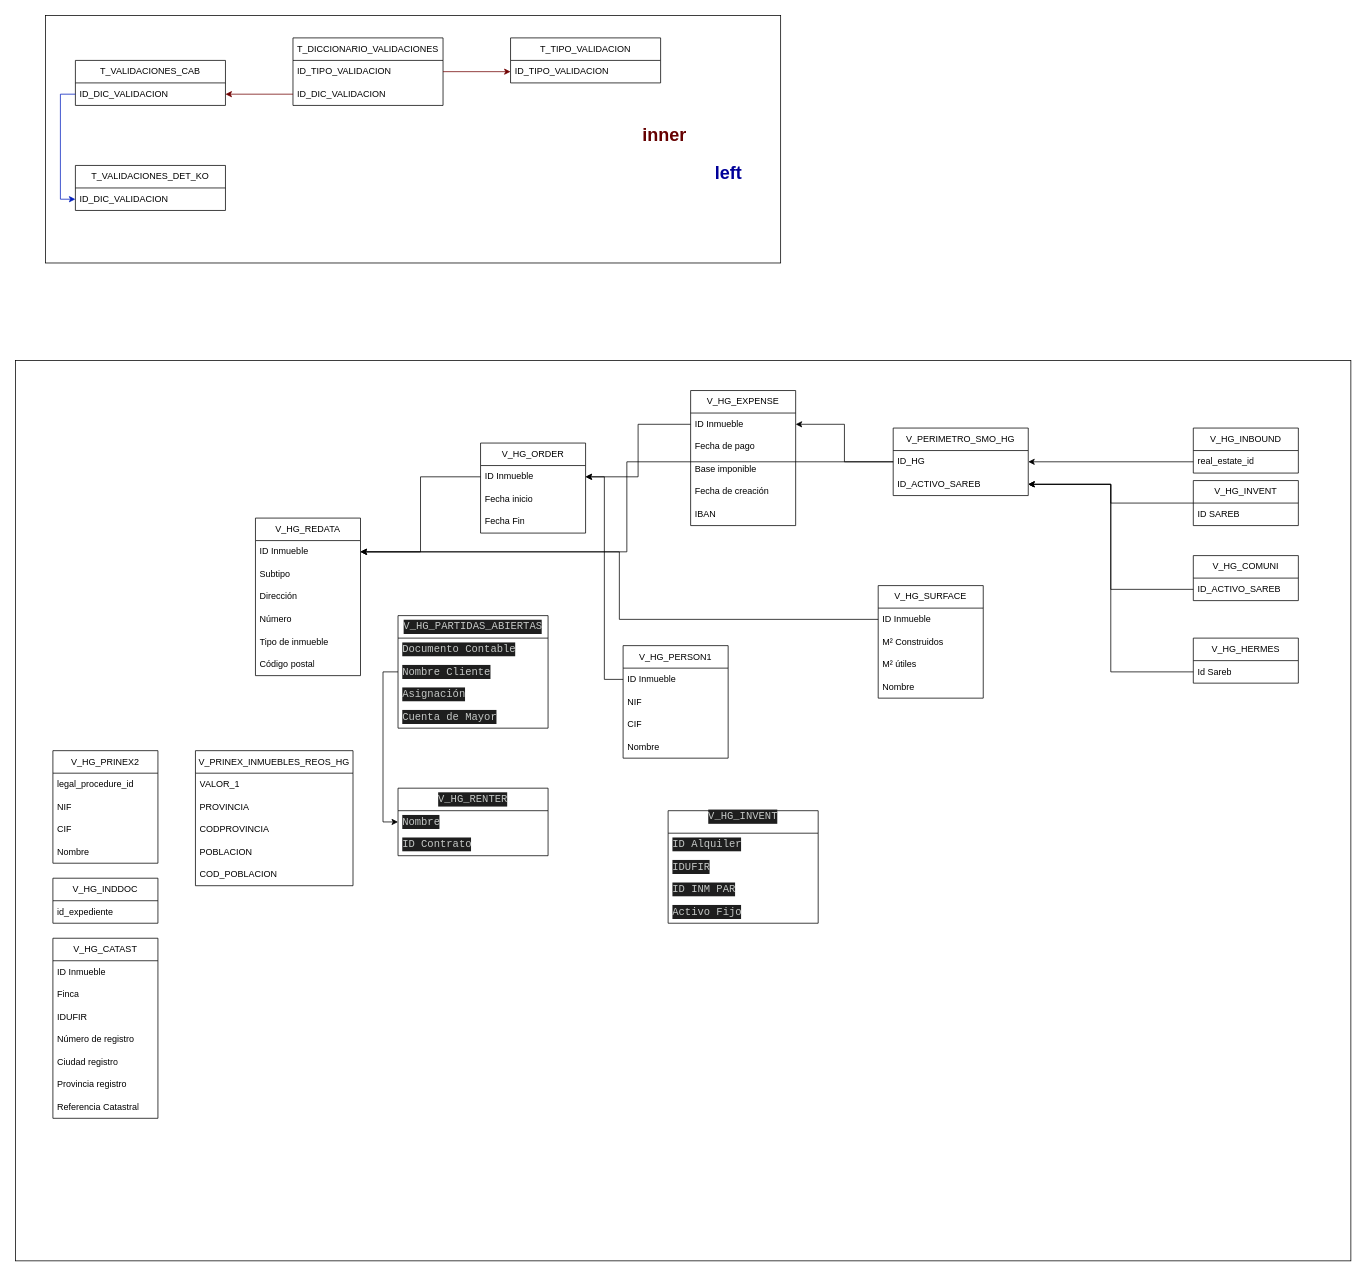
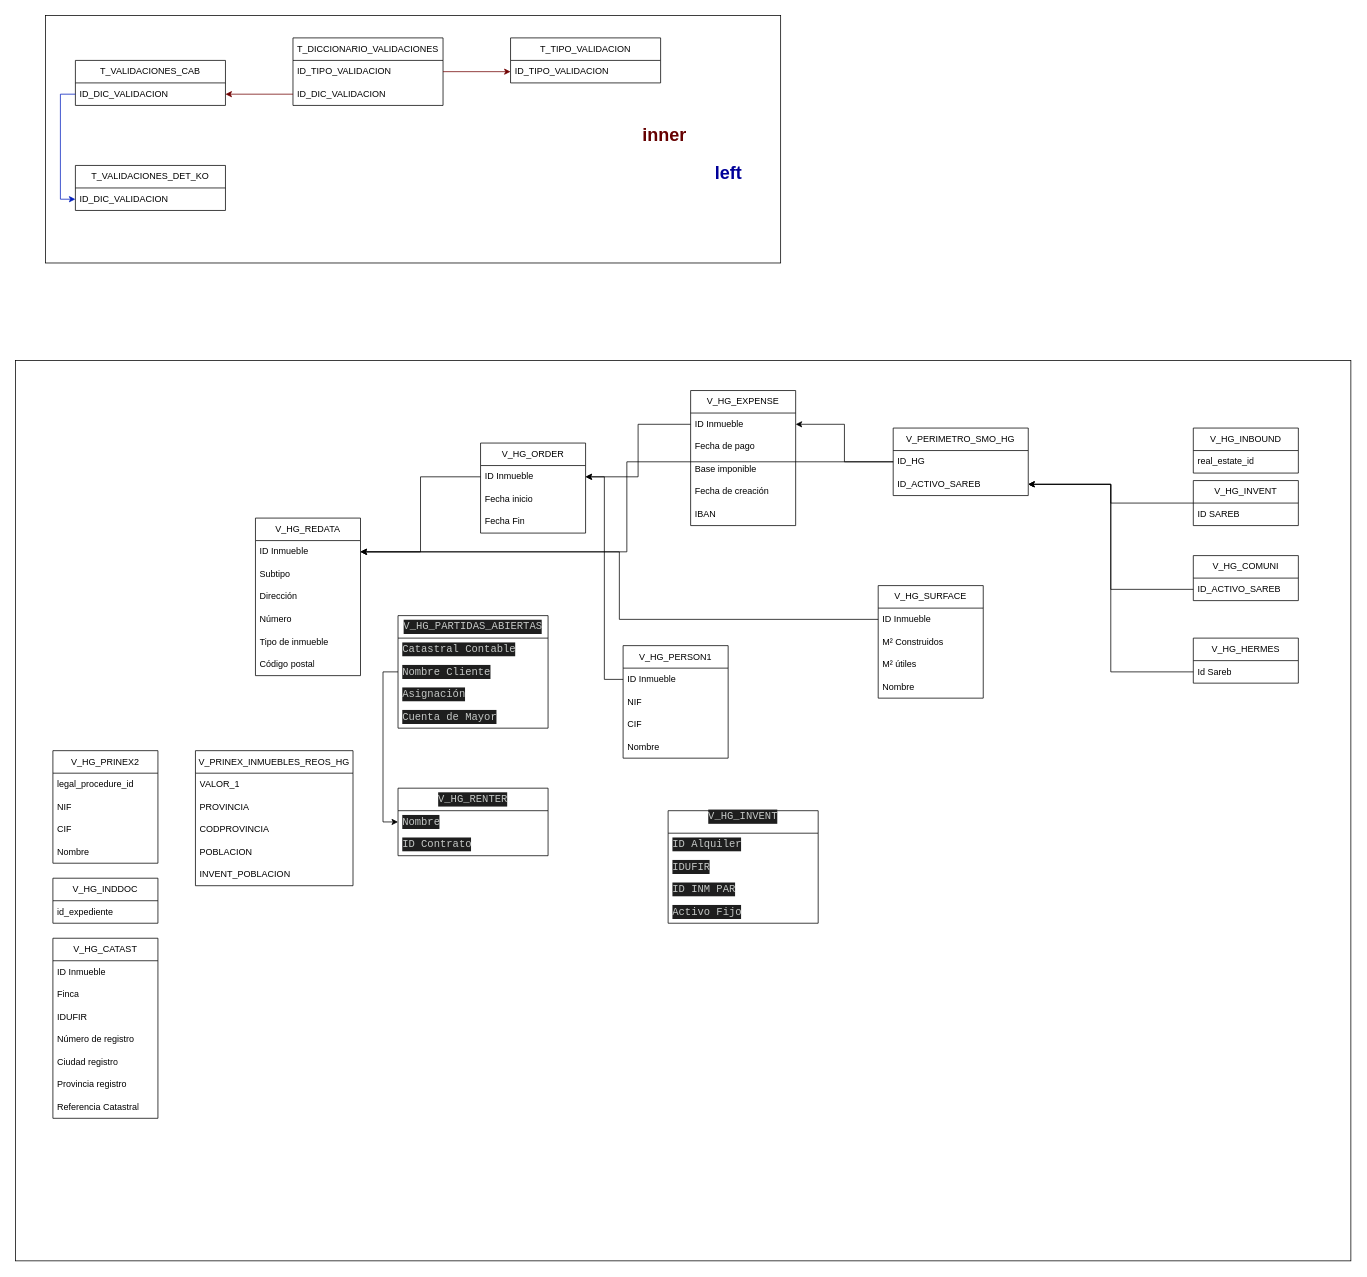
edge "real_estate_id" -> "ID_HG": removed
node "Documento Contable": label "Documento Contable" -> "Catastral Contable"
node "COD_POBLACION": label "COD_POBLACION" -> "INVENT_POBLACION"
